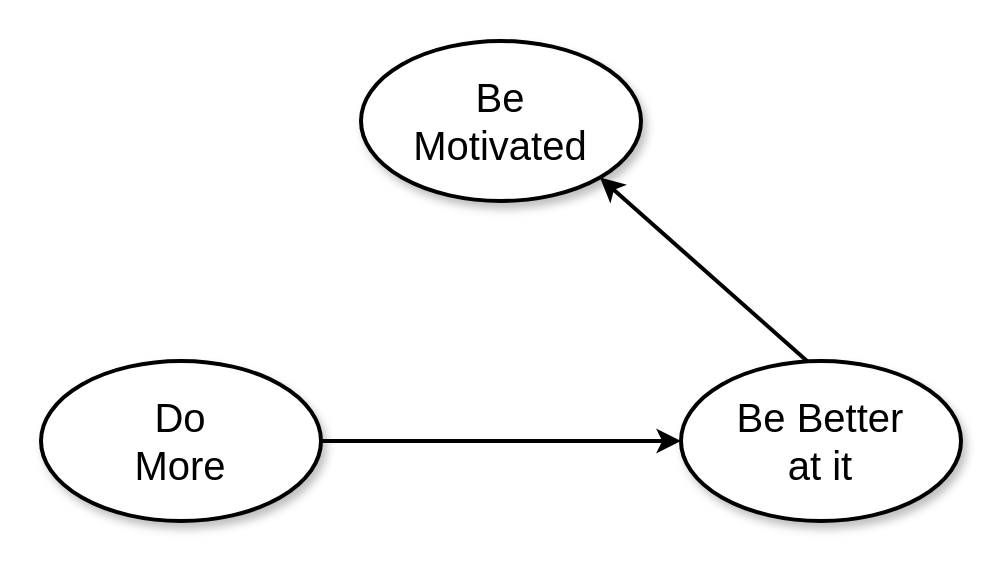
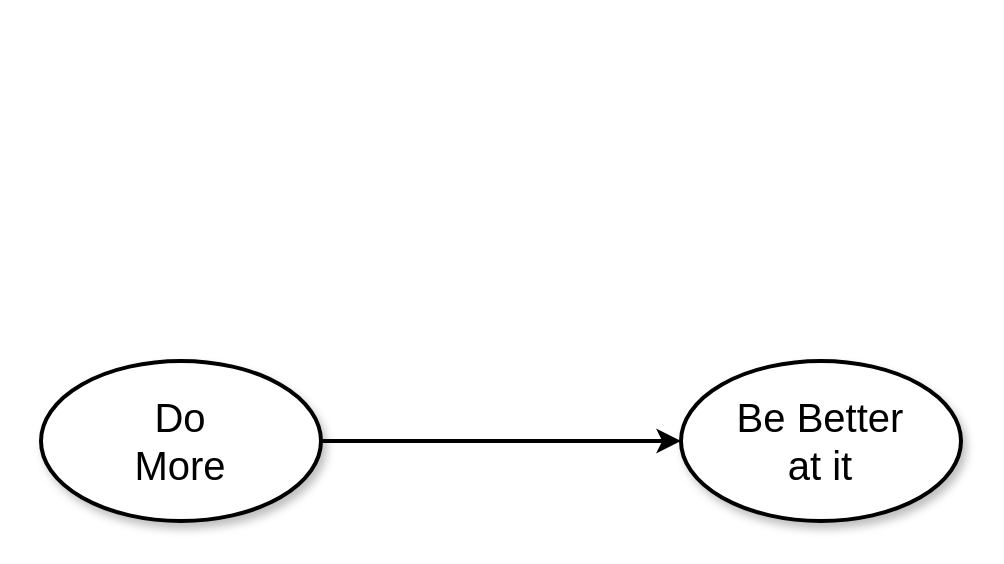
node "Be Motivated": removed
edge "Be Better at it" -> "Be Motivated": removed
